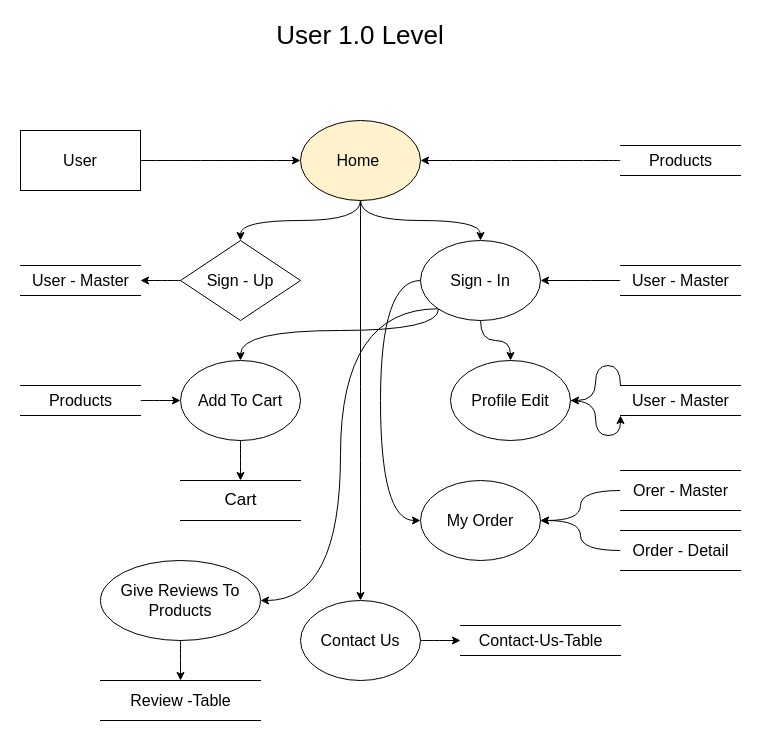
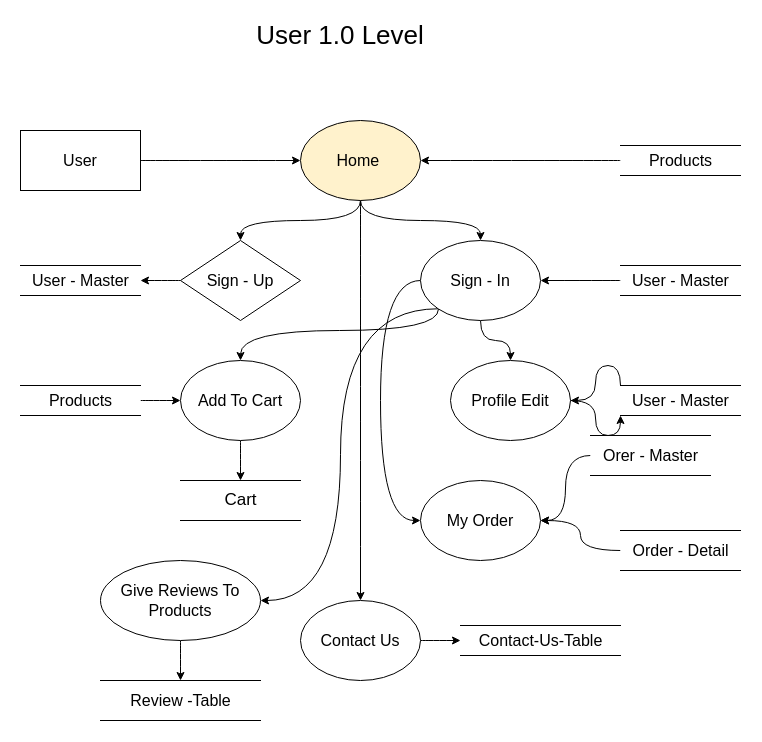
node "User 1.0 Level": moved (361, 36) -> (341, 36)
node "Orer - Master": moved (681, 491) -> (651, 456)
